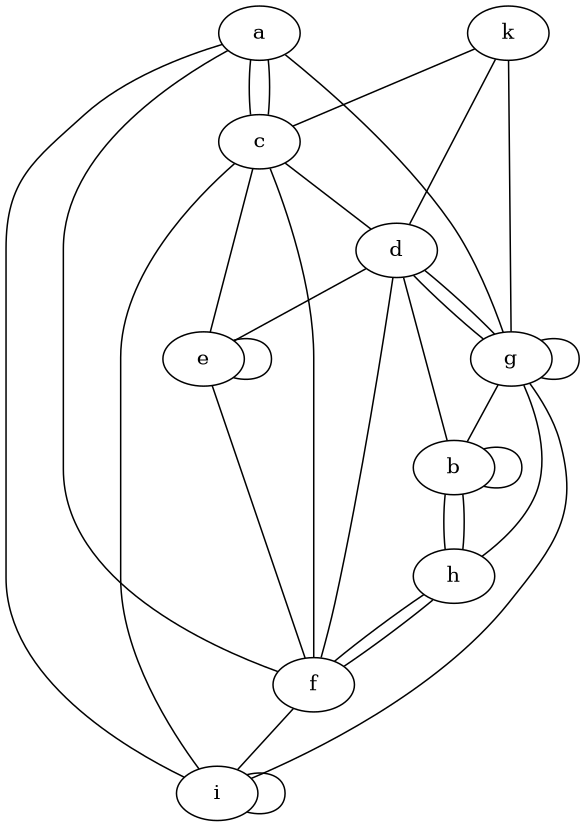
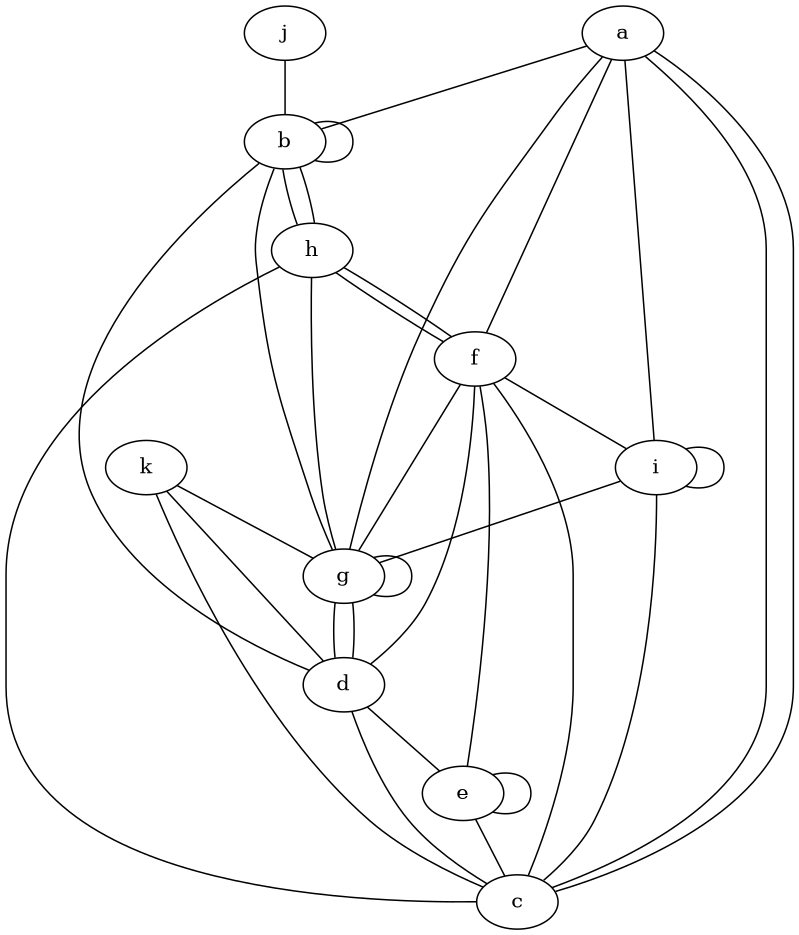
node "j": added
edge "a" -- "b": added
edge "f" -- "g": added
edge "h" -- "c": added
